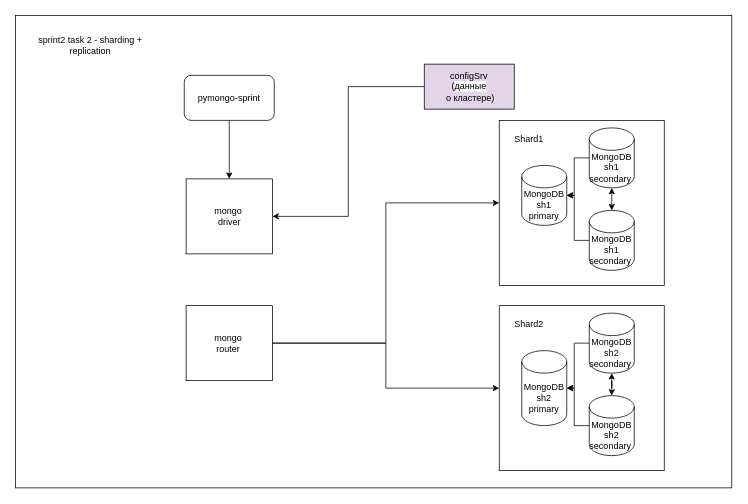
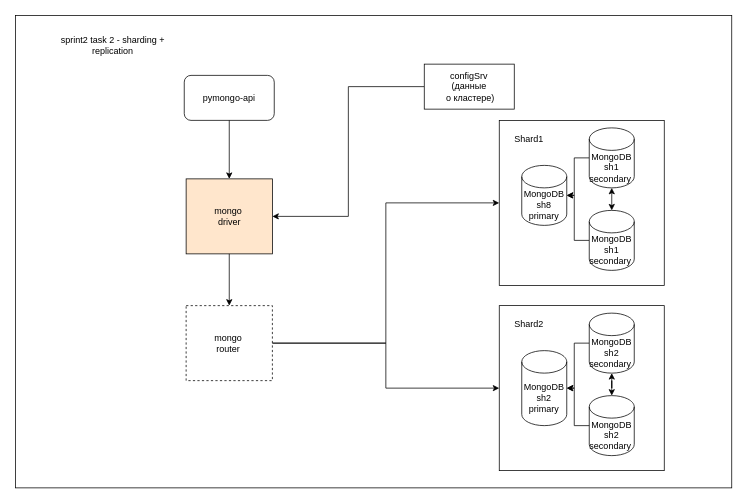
node "sprint2 task 2 - sharding + replication": moved (90, 45) -> (113, 45)
node "configSrv (данные о кластере)": fillcolor #e1d5e7 -> #ffffff
node "pymongo-sprint": label "pymongo-sprint" -> "pymongo-api"
node "MongoDB sh1 primary": label "MongoDB sh1 primary" -> "MongoDB sh8 primary"
node "mongo driver": fillcolor #ffffff -> #ffe6cc
edge "mongo driver" -> "mongo router": added
node "mongo router": style solid -> dashed
